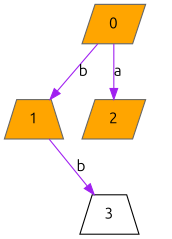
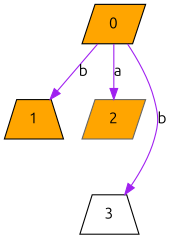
node "0": color gray40 -> black
node "1": color gray40 -> black
edge "1" -> "3": now "0" -> "3"
